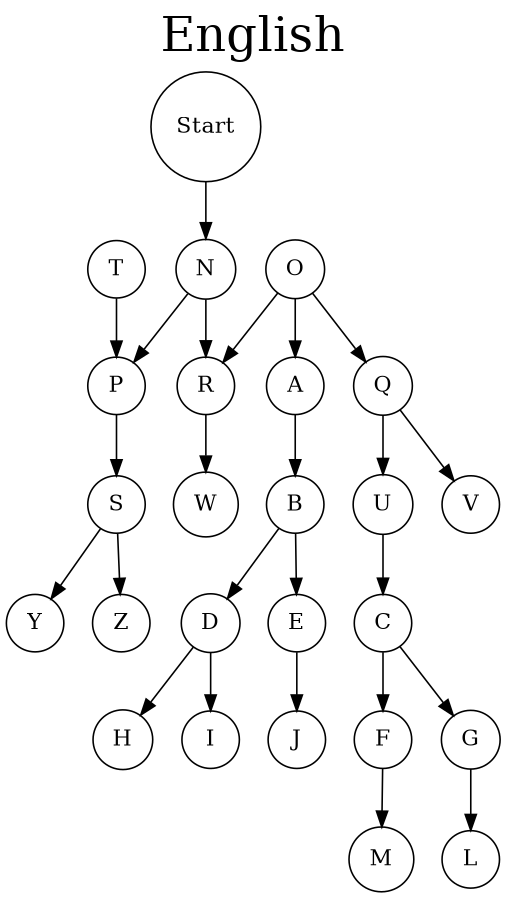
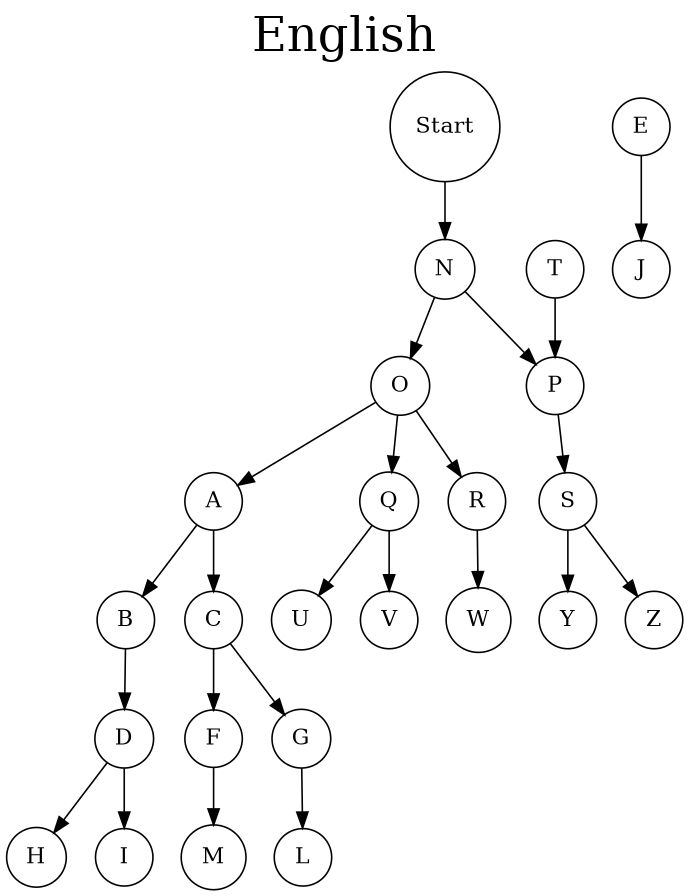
edge "N" -> "R": now "N" -> "O"
edge "B" -> "E": removed
edge "U" -> "C": now "A" -> "C"
